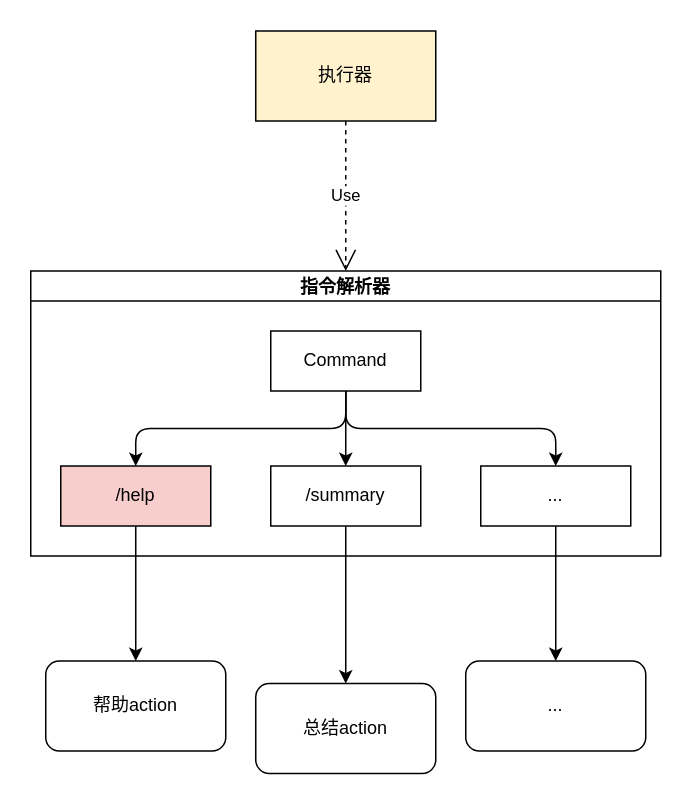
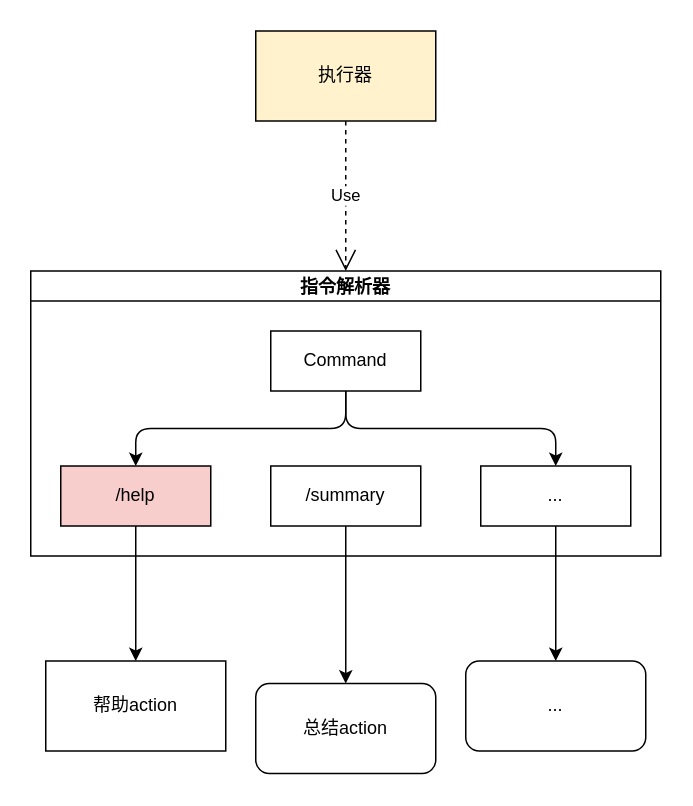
edge "Command" -> "/summary": removed
node "帮助action": shape rounded rectangle -> rectangle
